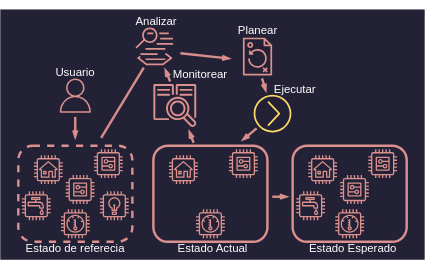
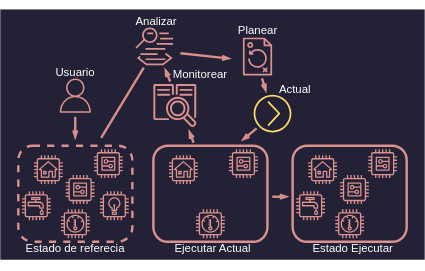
node "Ejecutar": label "Ejecutar" -> "Actual"
node "Estado Actual": label "Estado Actual" -> "Ejecutar Actual"
node "Estado Esperado": label "Estado Esperado" -> "Estado Ejecutar"
